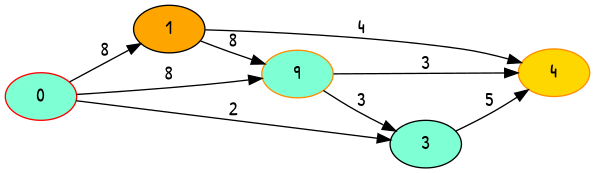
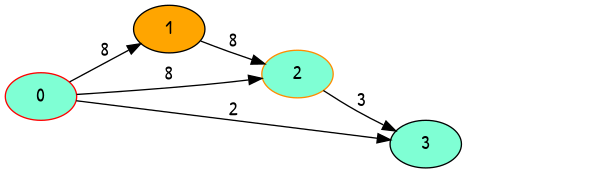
node "4": removed
node "9": label "9" -> "2"
